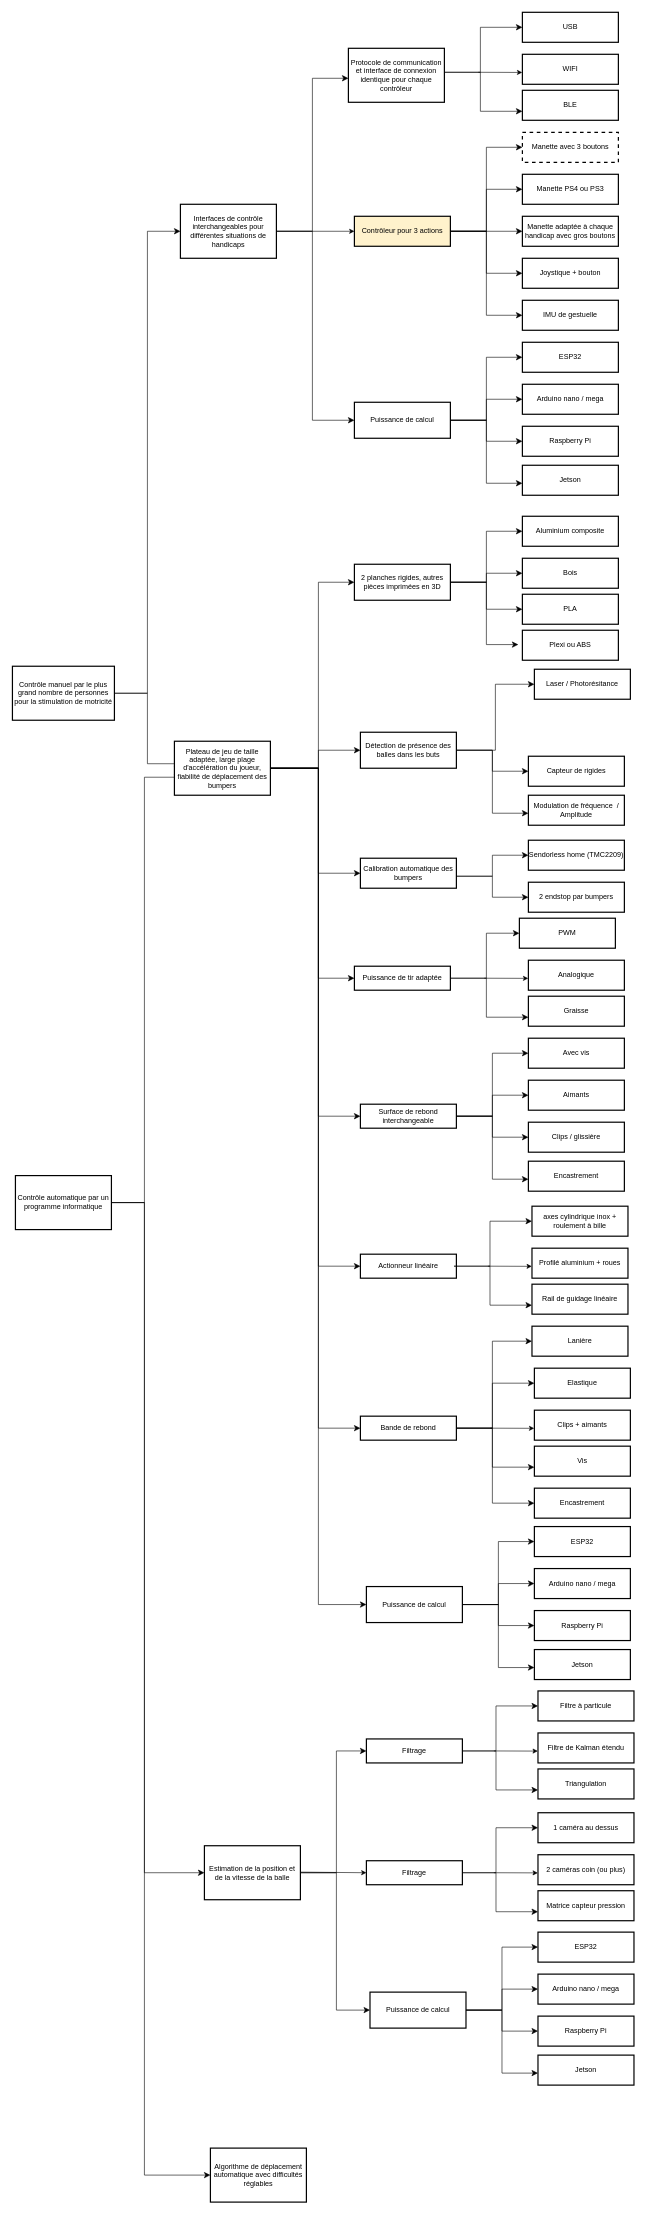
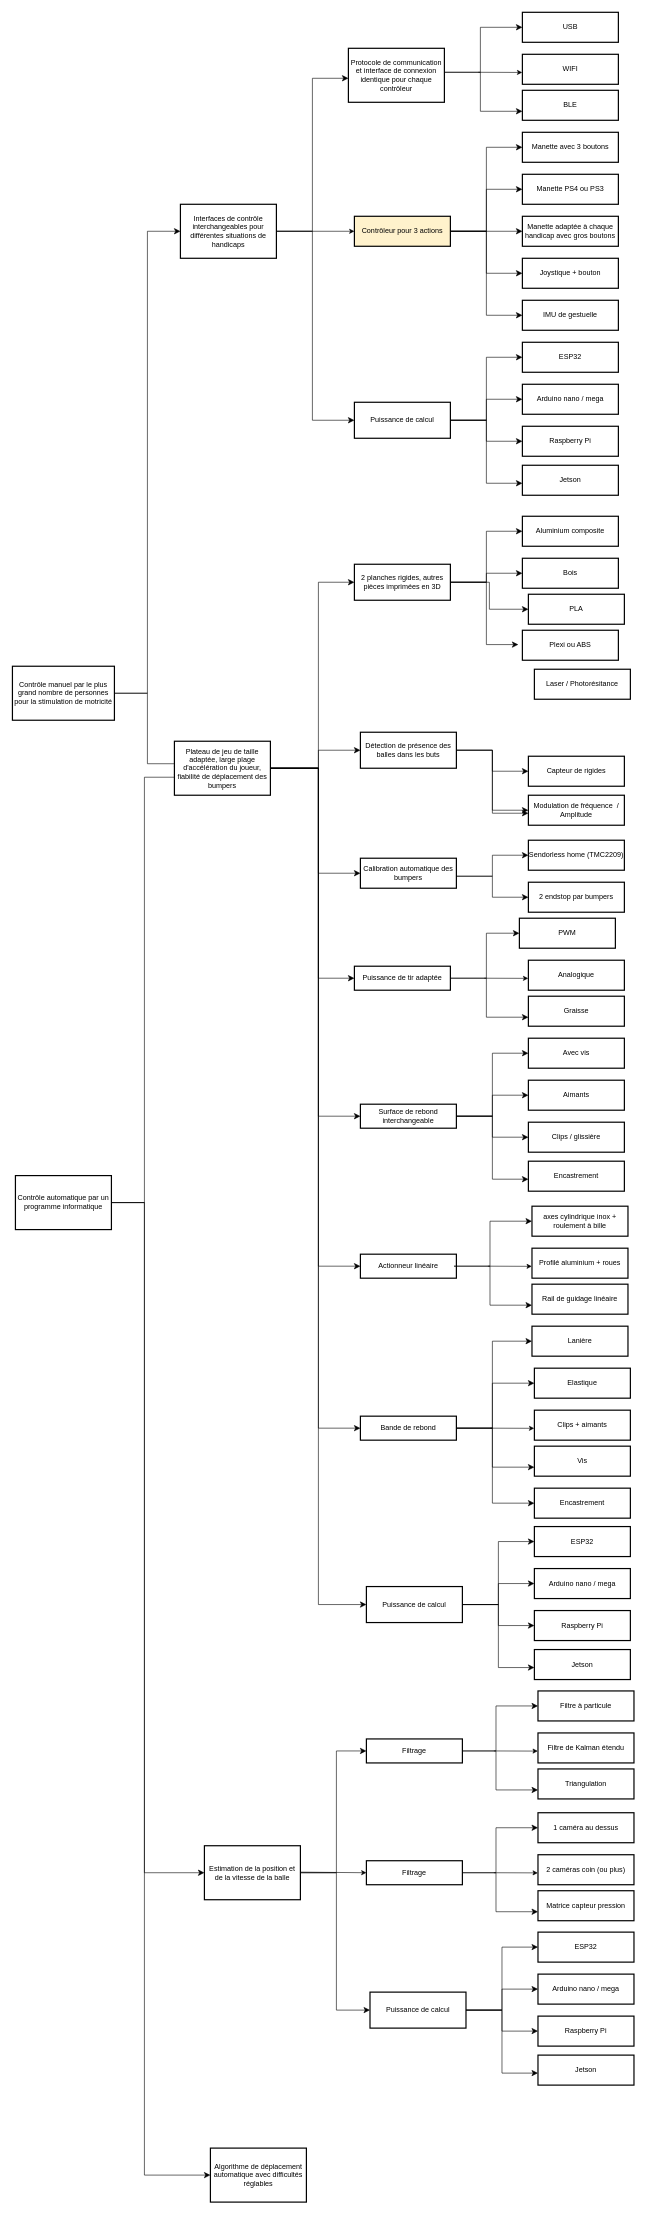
node "Manette avec 3 boutons": style dashed -> solid
node "PLA": moved (570, 609) -> (576, 609)
edge "Détection de présence des balles dans les buts" -> "Laser / Photorésitance": now "Détection de présence des balles dans les buts" -> "Modulation de fréquence / Amplitude"
